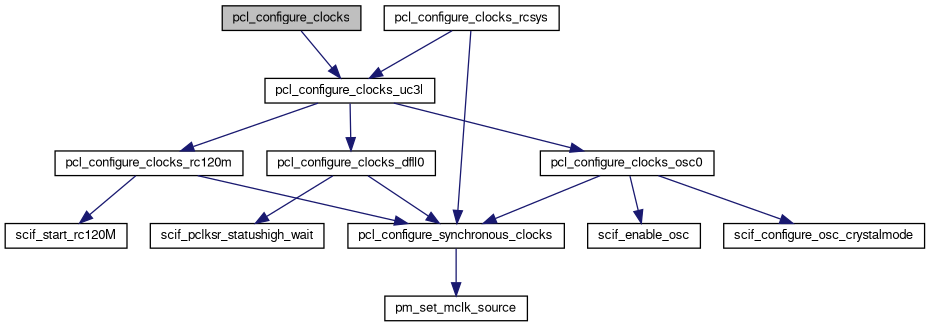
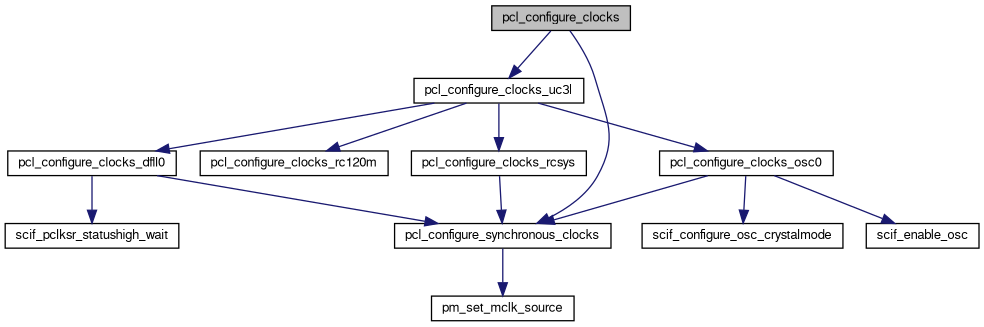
edge "pcl_configure_clocks_rcsys" -> "pcl_configure_clocks_uc3l": reversed
edge "pcl_configure_clocks_rc120m" -> "pcl_configure_synchronous_clocks": now "pcl_configure_clocks" -> "pcl_configure_synchronous_clocks"
node "scif_start_rc120M": removed
